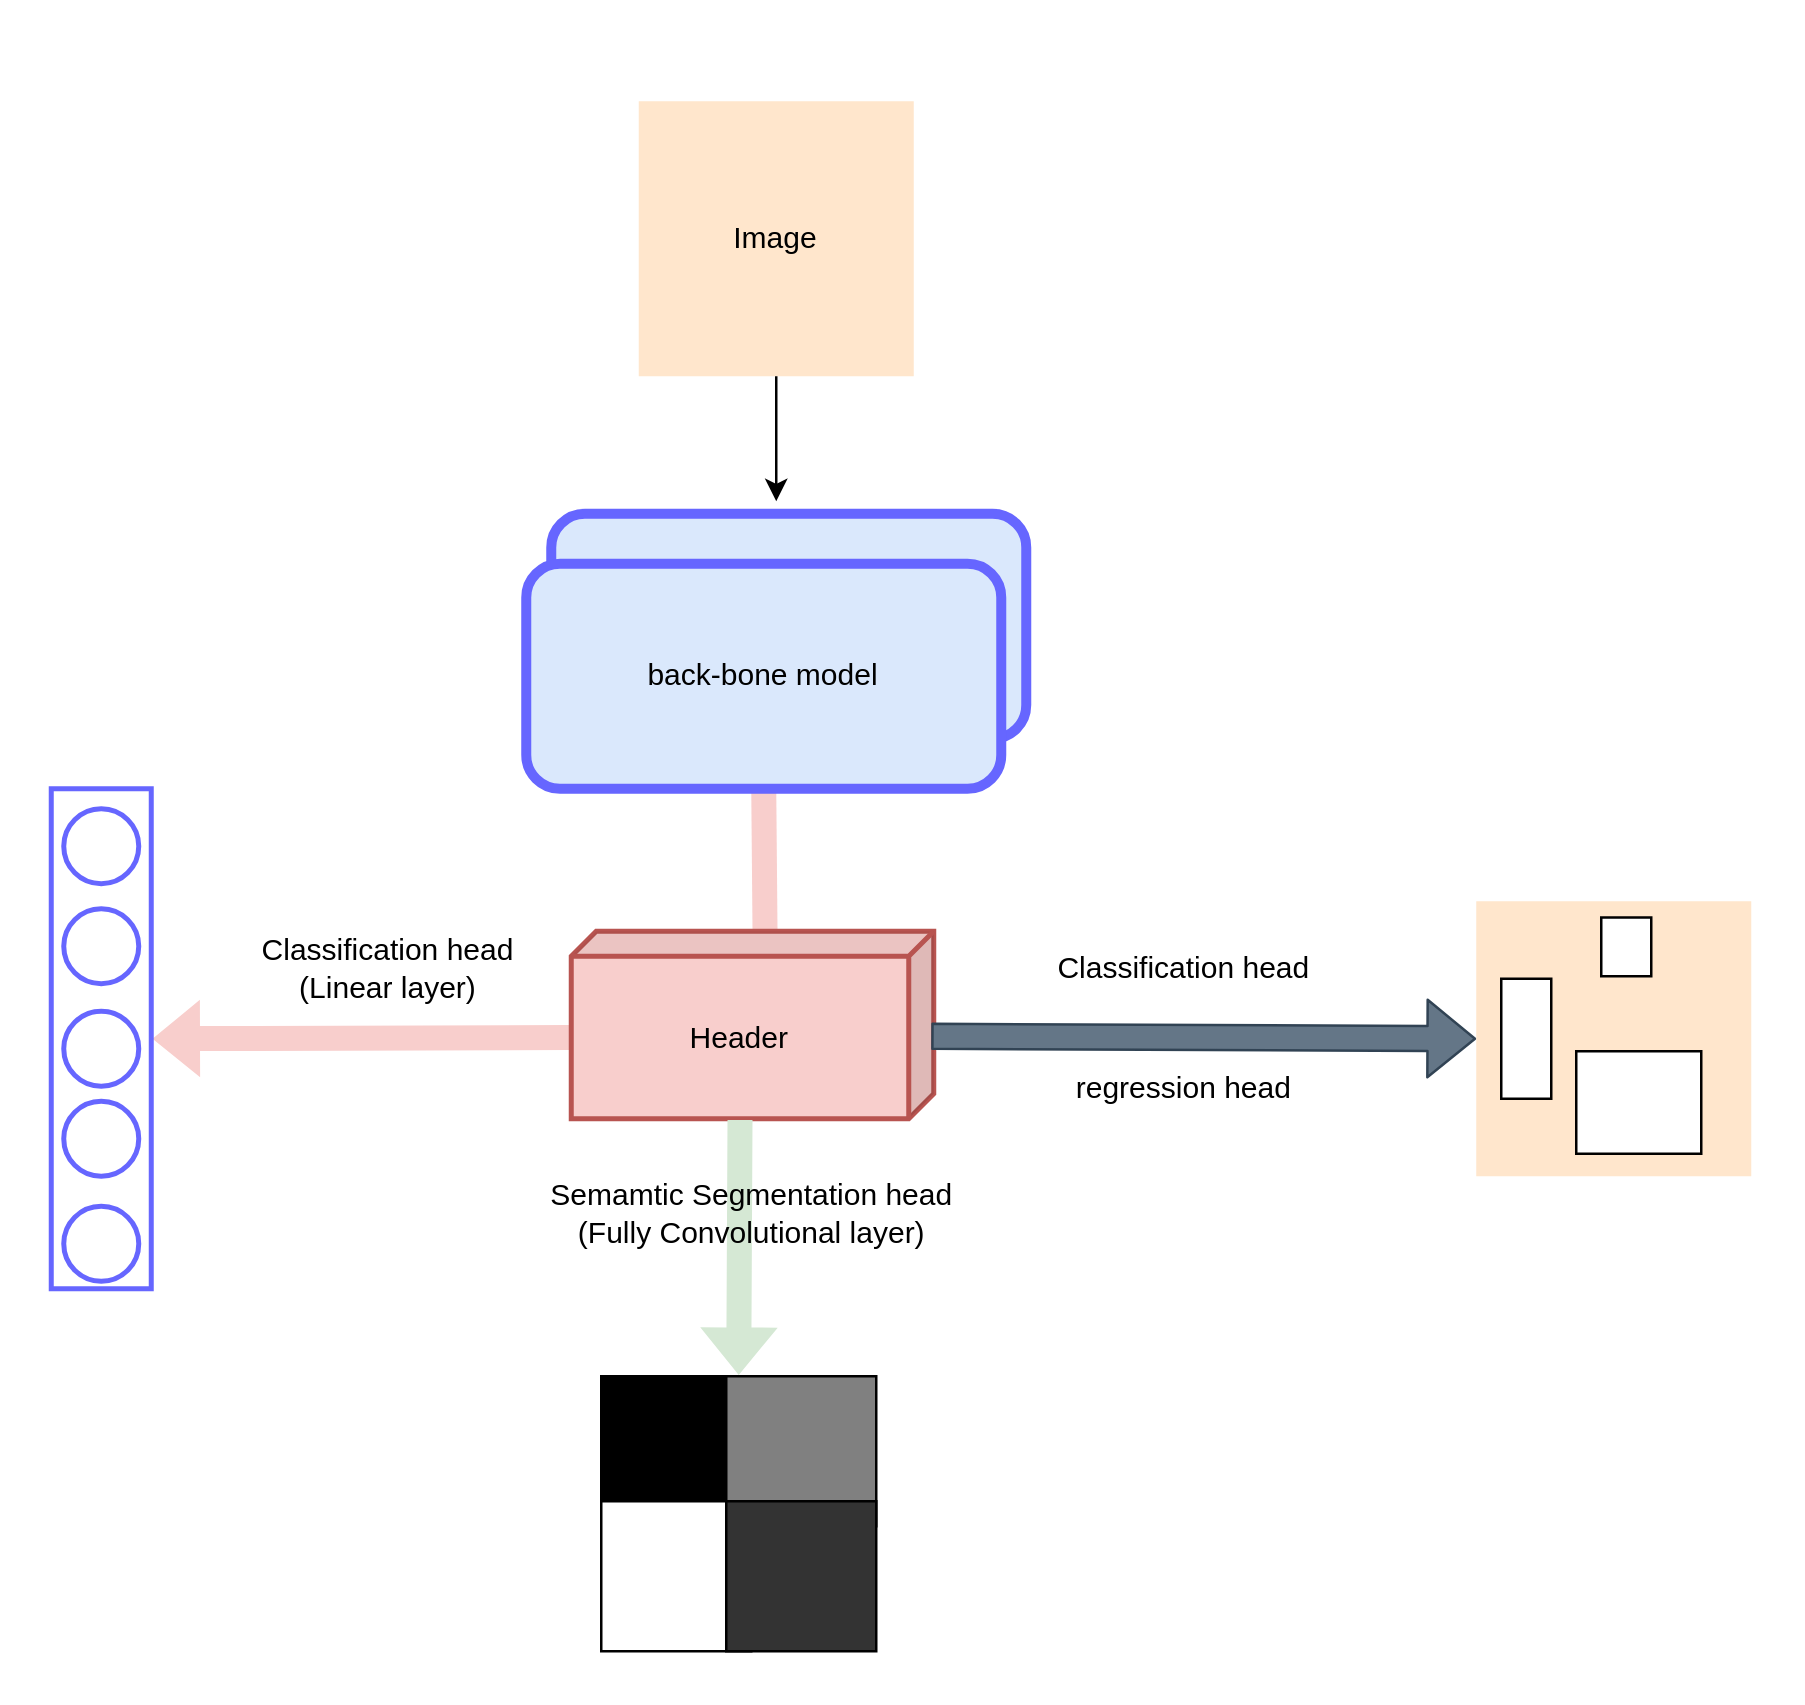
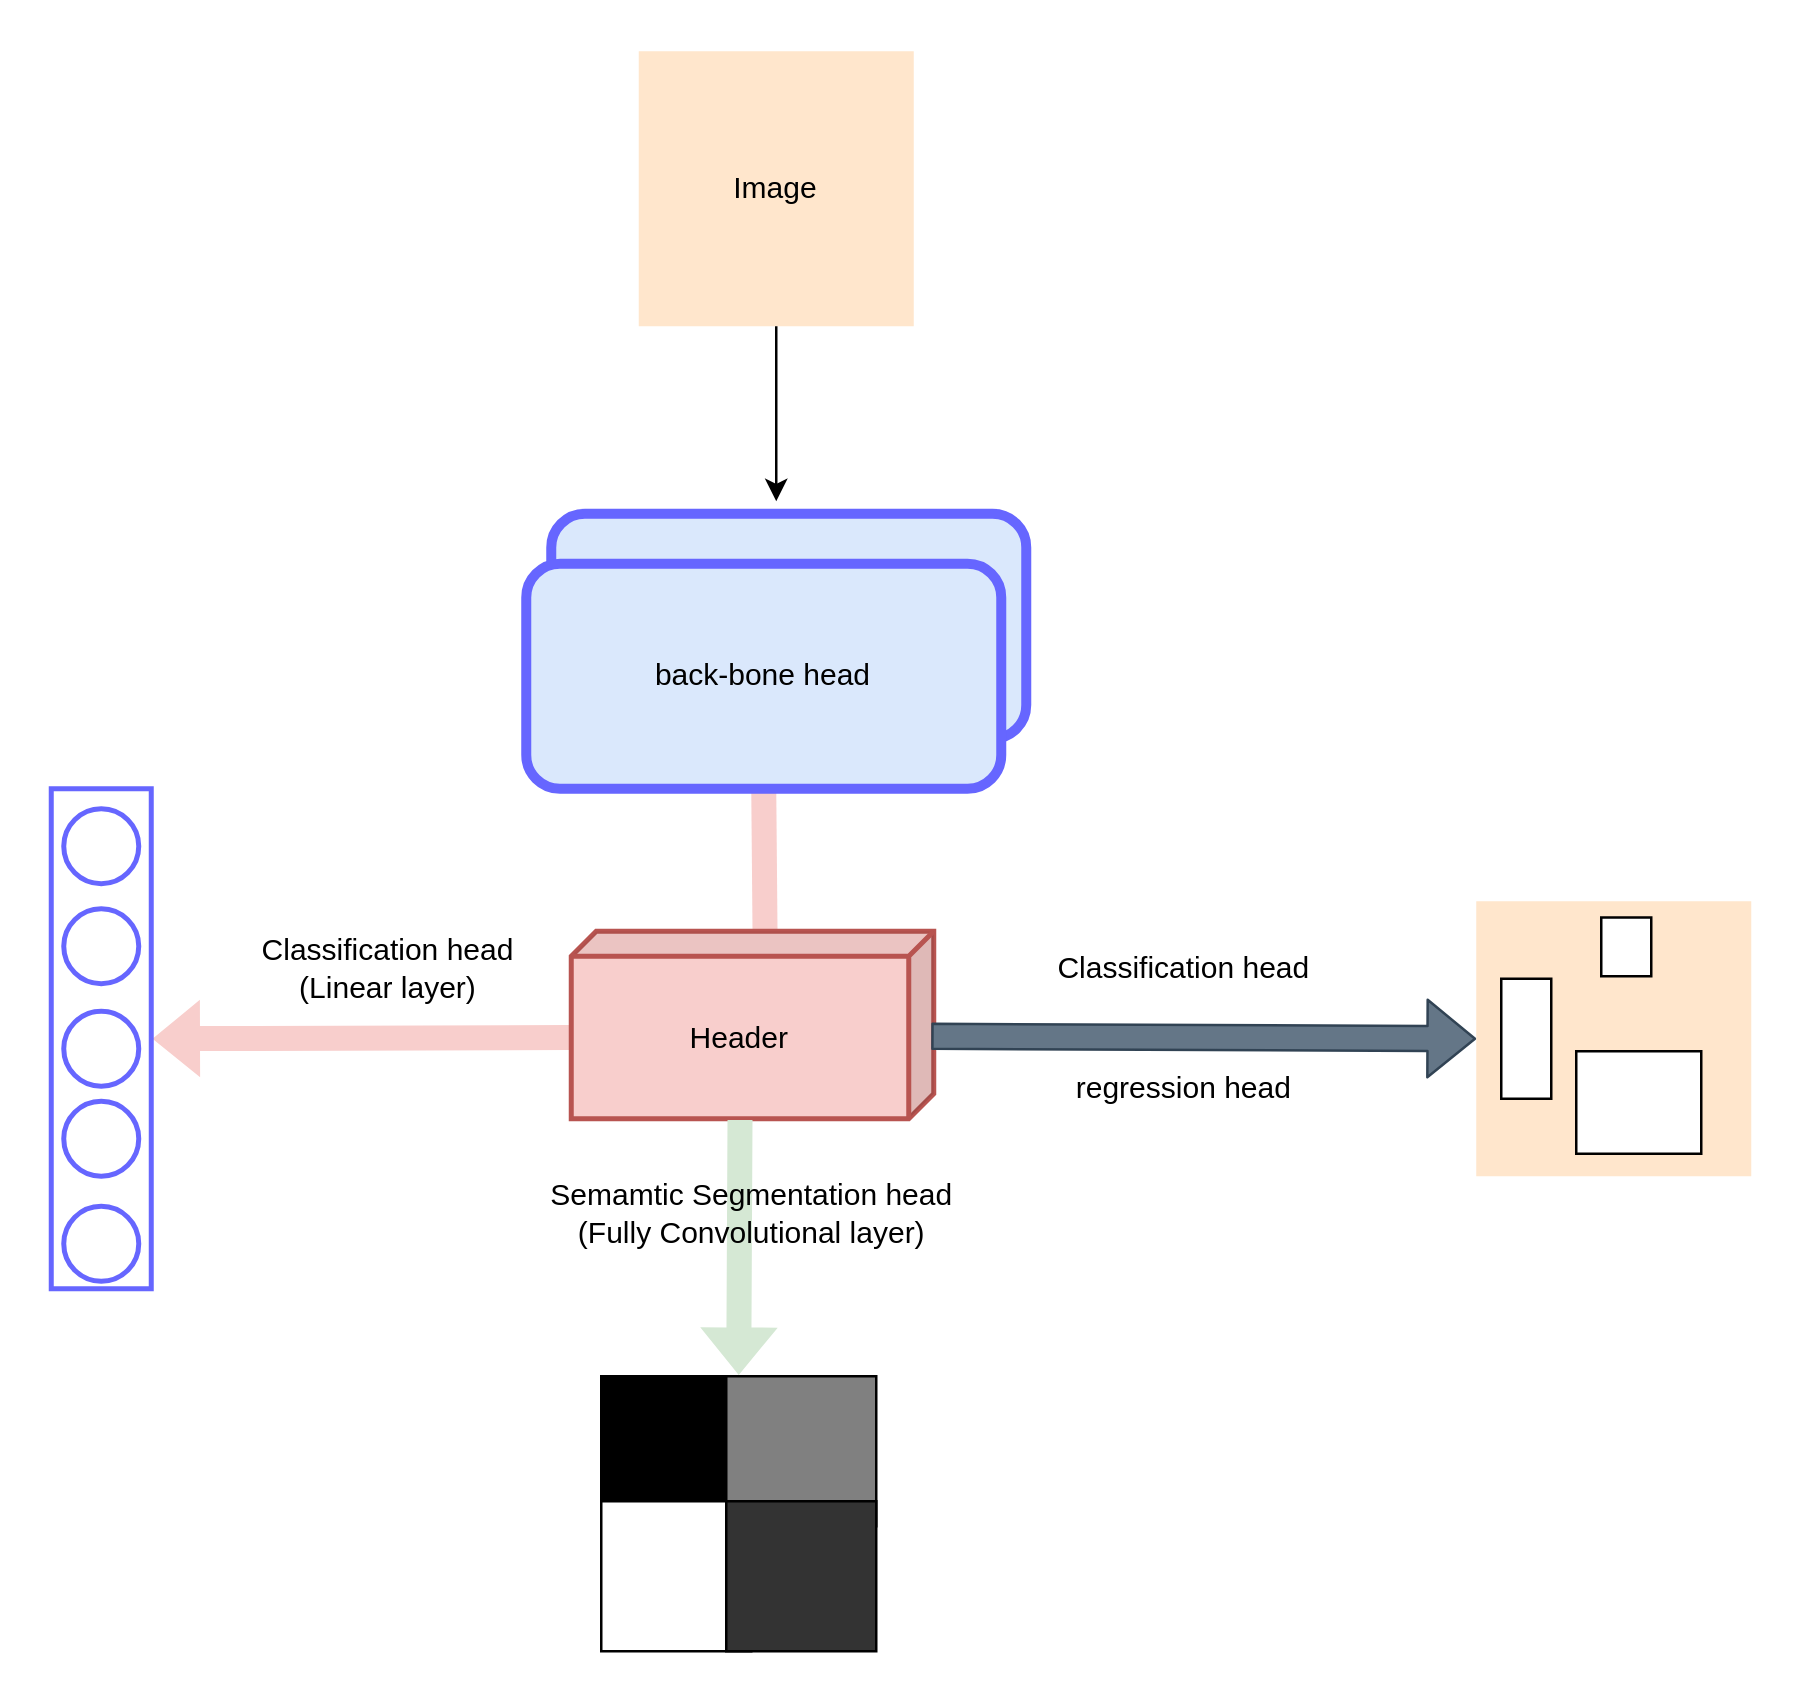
node "Image": moved (776, 239) -> (776, 189)
node "back-bone model": label "back-bone model" -> "back-bone head"
